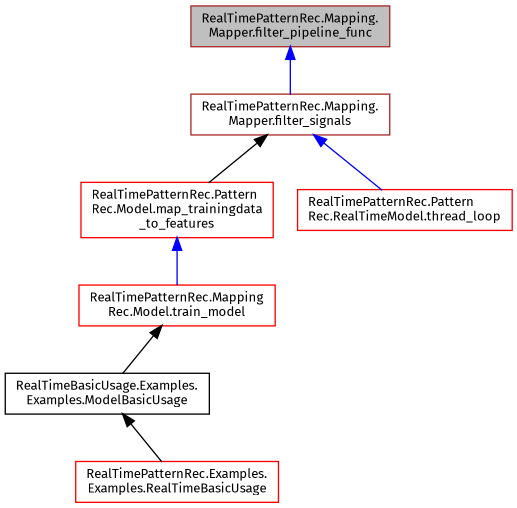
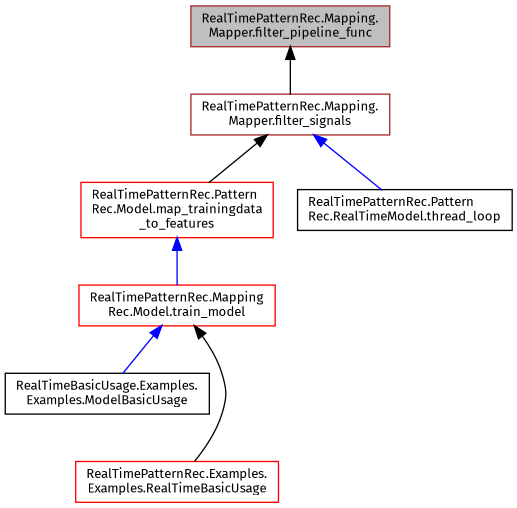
edge "RealTimePatternRec.Mapping. Mapper.filter_signals" -> "RealTimePatternRec.Mapping. Mapper.filter_pipeline_func": color blue -> black
node "RealTimePatternRec.Pattern Rec.RealTimeModel.thread_loop": color red -> black
edge "RealTimeBasicUsage.Examples. Examples.ModelBasicUsage" -> "RealTimePatternRec.Mapping Rec.Model.train_model": color black -> blue
edge "RealTimePatternRec.Examples. Examples.RealTimeBasicUsage" -> "RealTimeBasicUsage.Examples. Examples.ModelBasicUsage": now "RealTimePatternRec.Examples. Examples.RealTimeBasicUsage" -> "RealTimePatternRec.Mapping Rec.Model.train_model"
